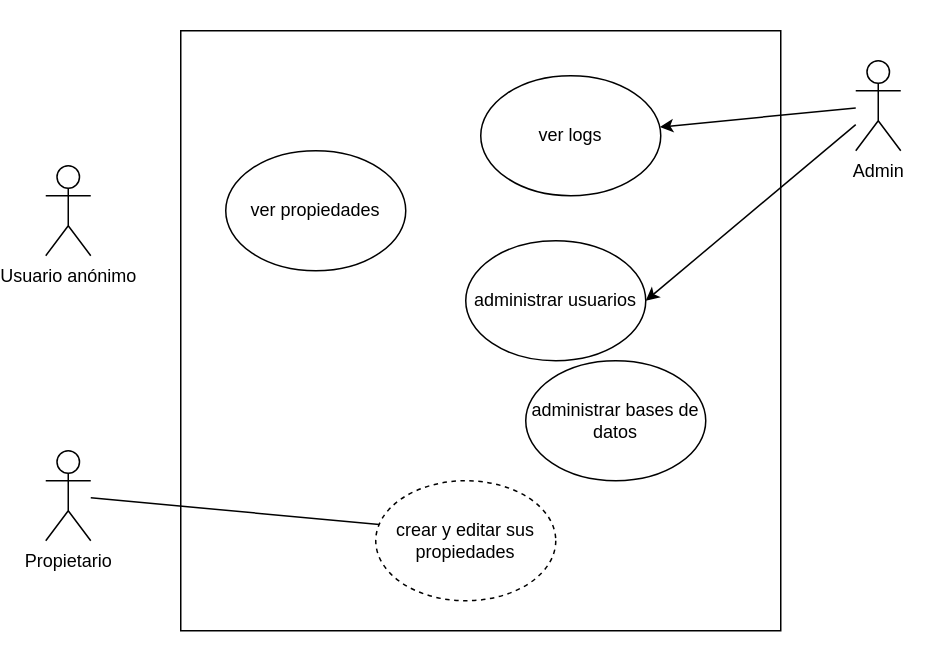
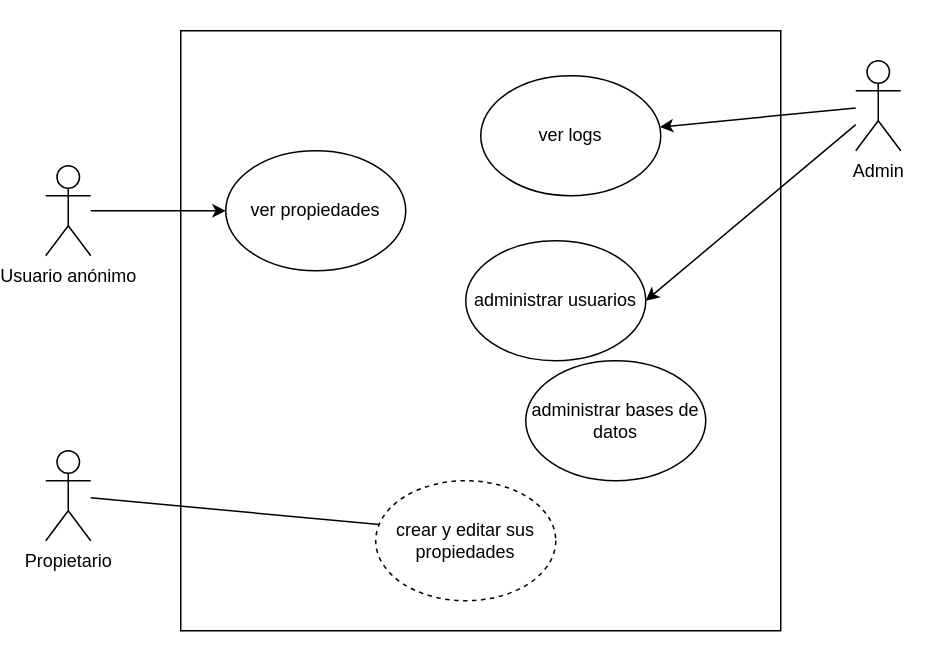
edge "Usuario anónimo" -> "ver propiedades": added
